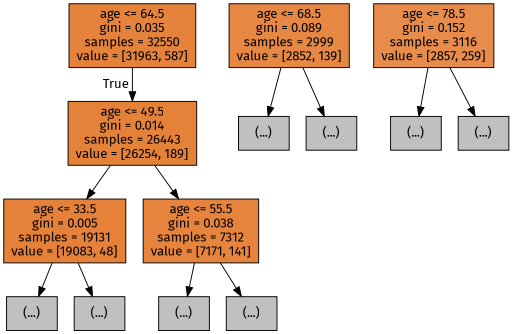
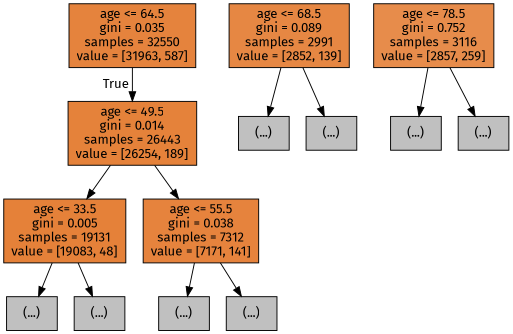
node "age <= 68.5 gini = 0.089 samples = 2999 value = [2852, 139]": label "age <= 68.5 gini = 0.089 samples = 2999 value = [2852, 139]" -> "age <= 68.5 gini = 0.089 samples = 2991 value = [2852, 139]"
node "age <= 78.5 gini = 0.152 samples = 3116 value = [2857, 259]": label "age <= 78.5 gini = 0.152 samples = 3116 value = [2857, 259]" -> "age <= 78.5 gini = 0.752 samples = 3116 value = [2857, 259]"
